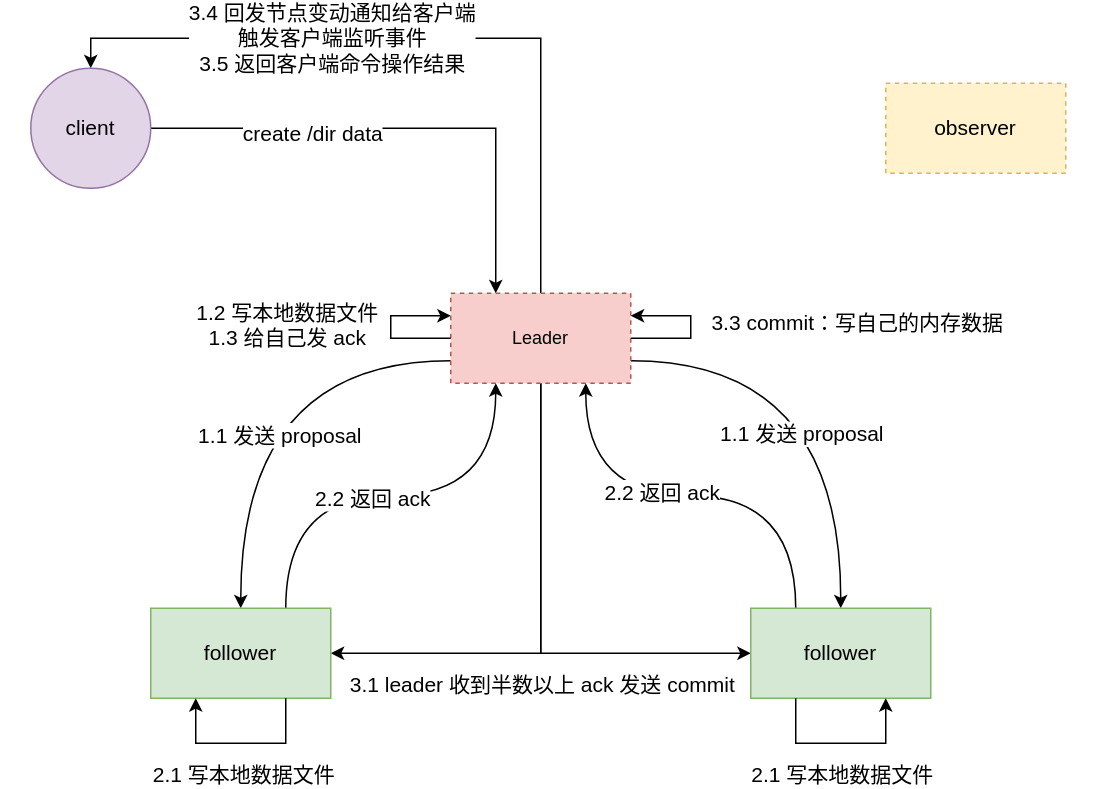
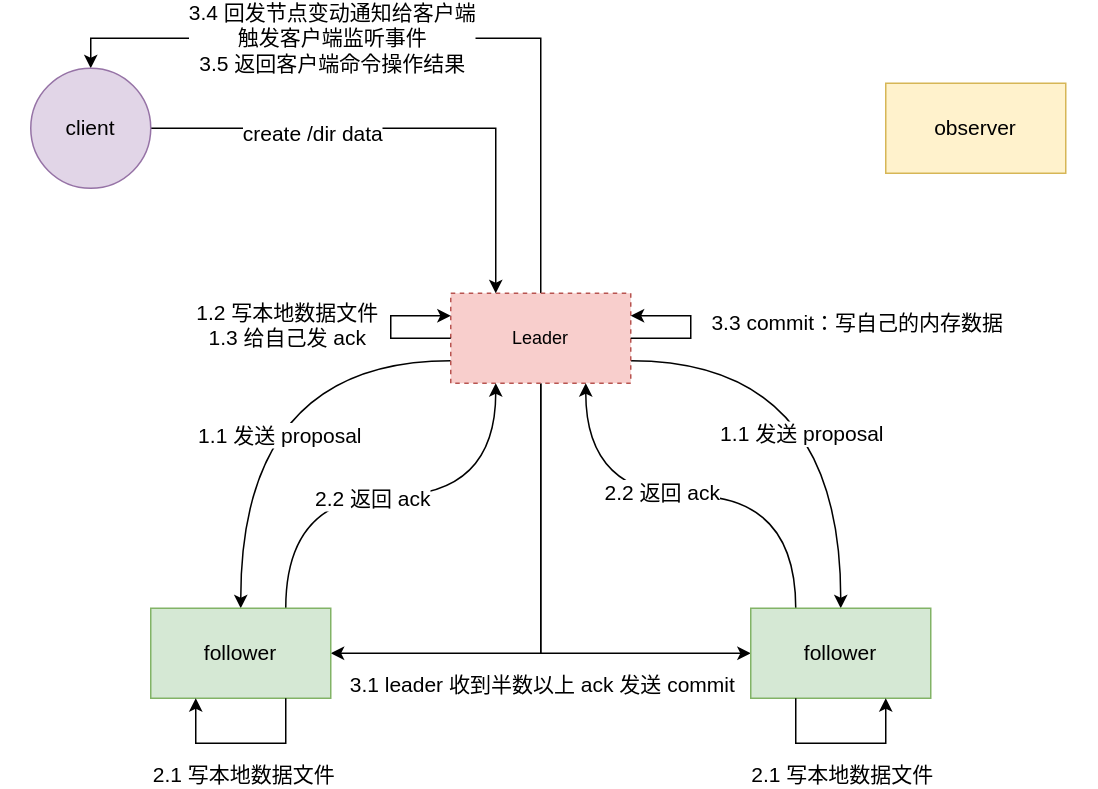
node "observer": style dashed -> solid
